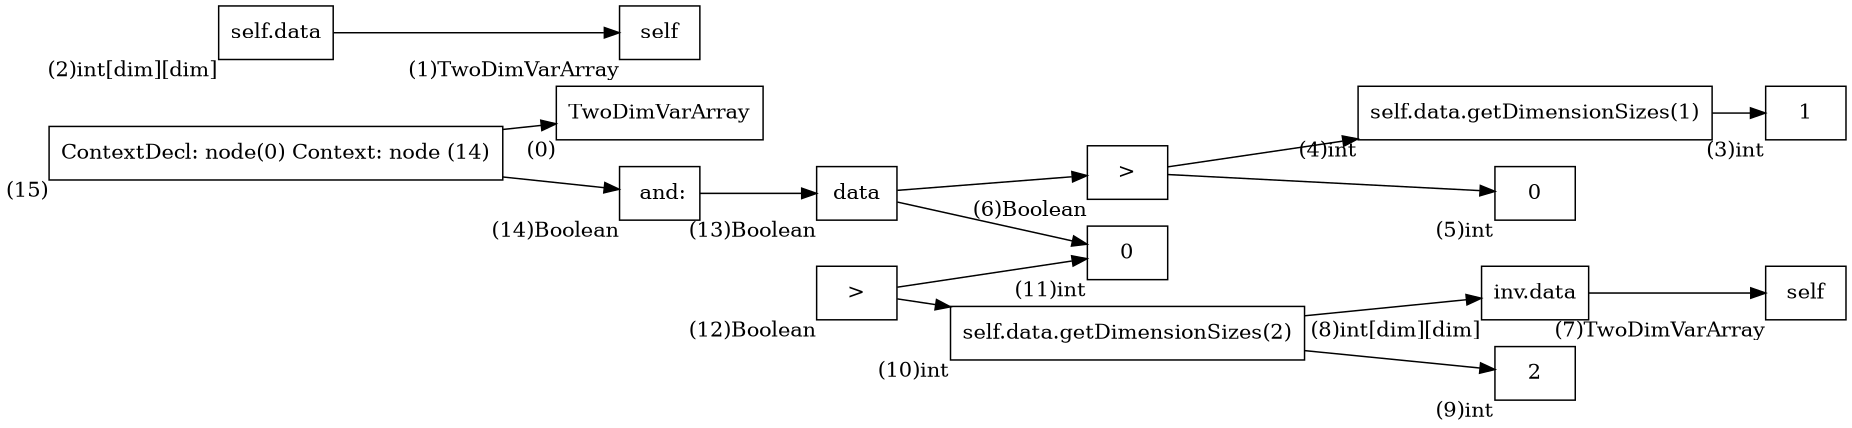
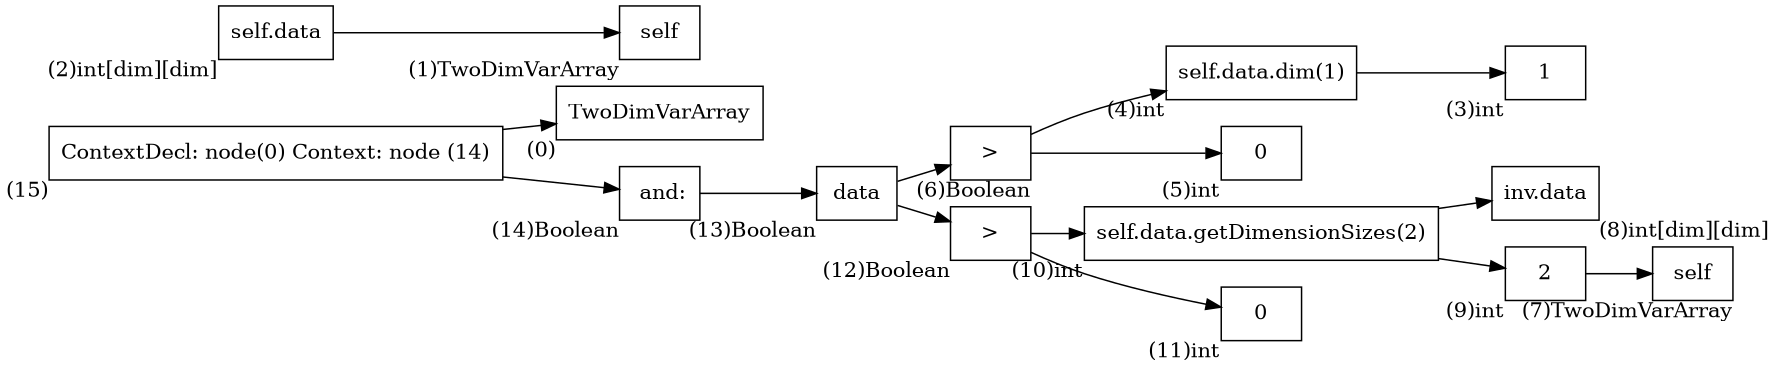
node "self.data.getDimensionSizes(1) (4)int": label "self.data.getDimensionSizes(1) (4)int" -> "self.data.dim(1) (4)int"
edge "data (13)Boolean" -> "0 (11)int": now "data (13)Boolean" -> "> (12)Boolean"
edge "inv.data (8)int[dim][dim]" -> "self (7)TwoDimVarArray": now "2 (9)int" -> "self (7)TwoDimVarArray"
